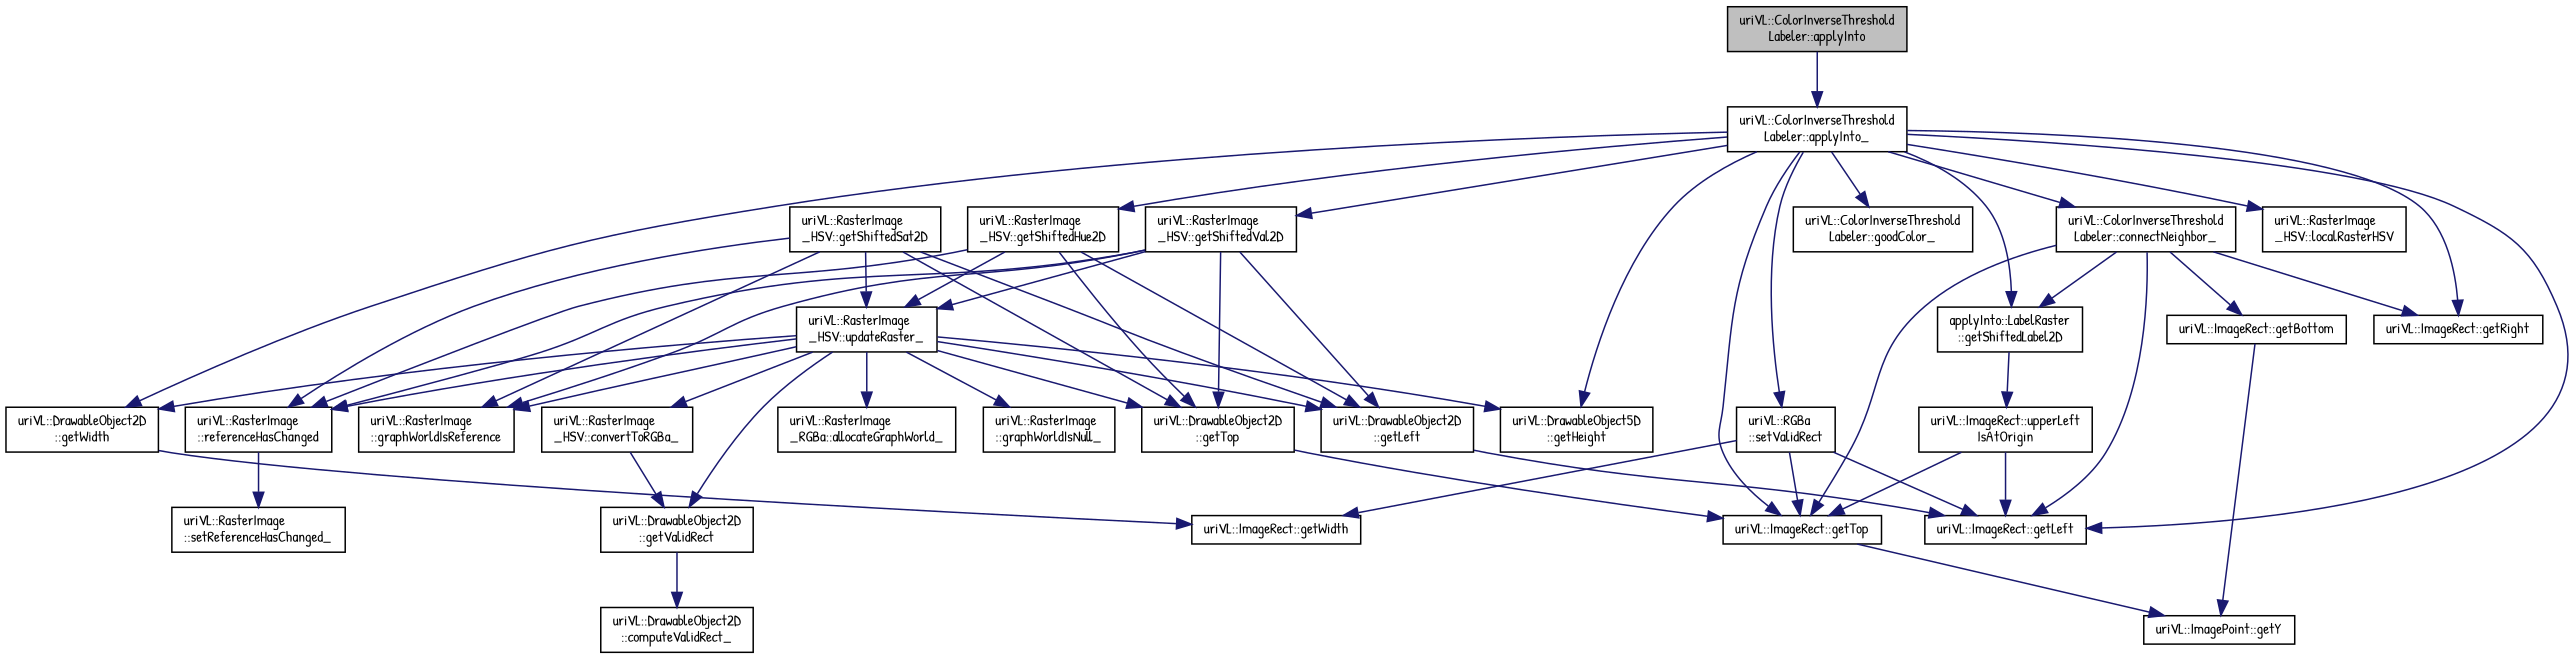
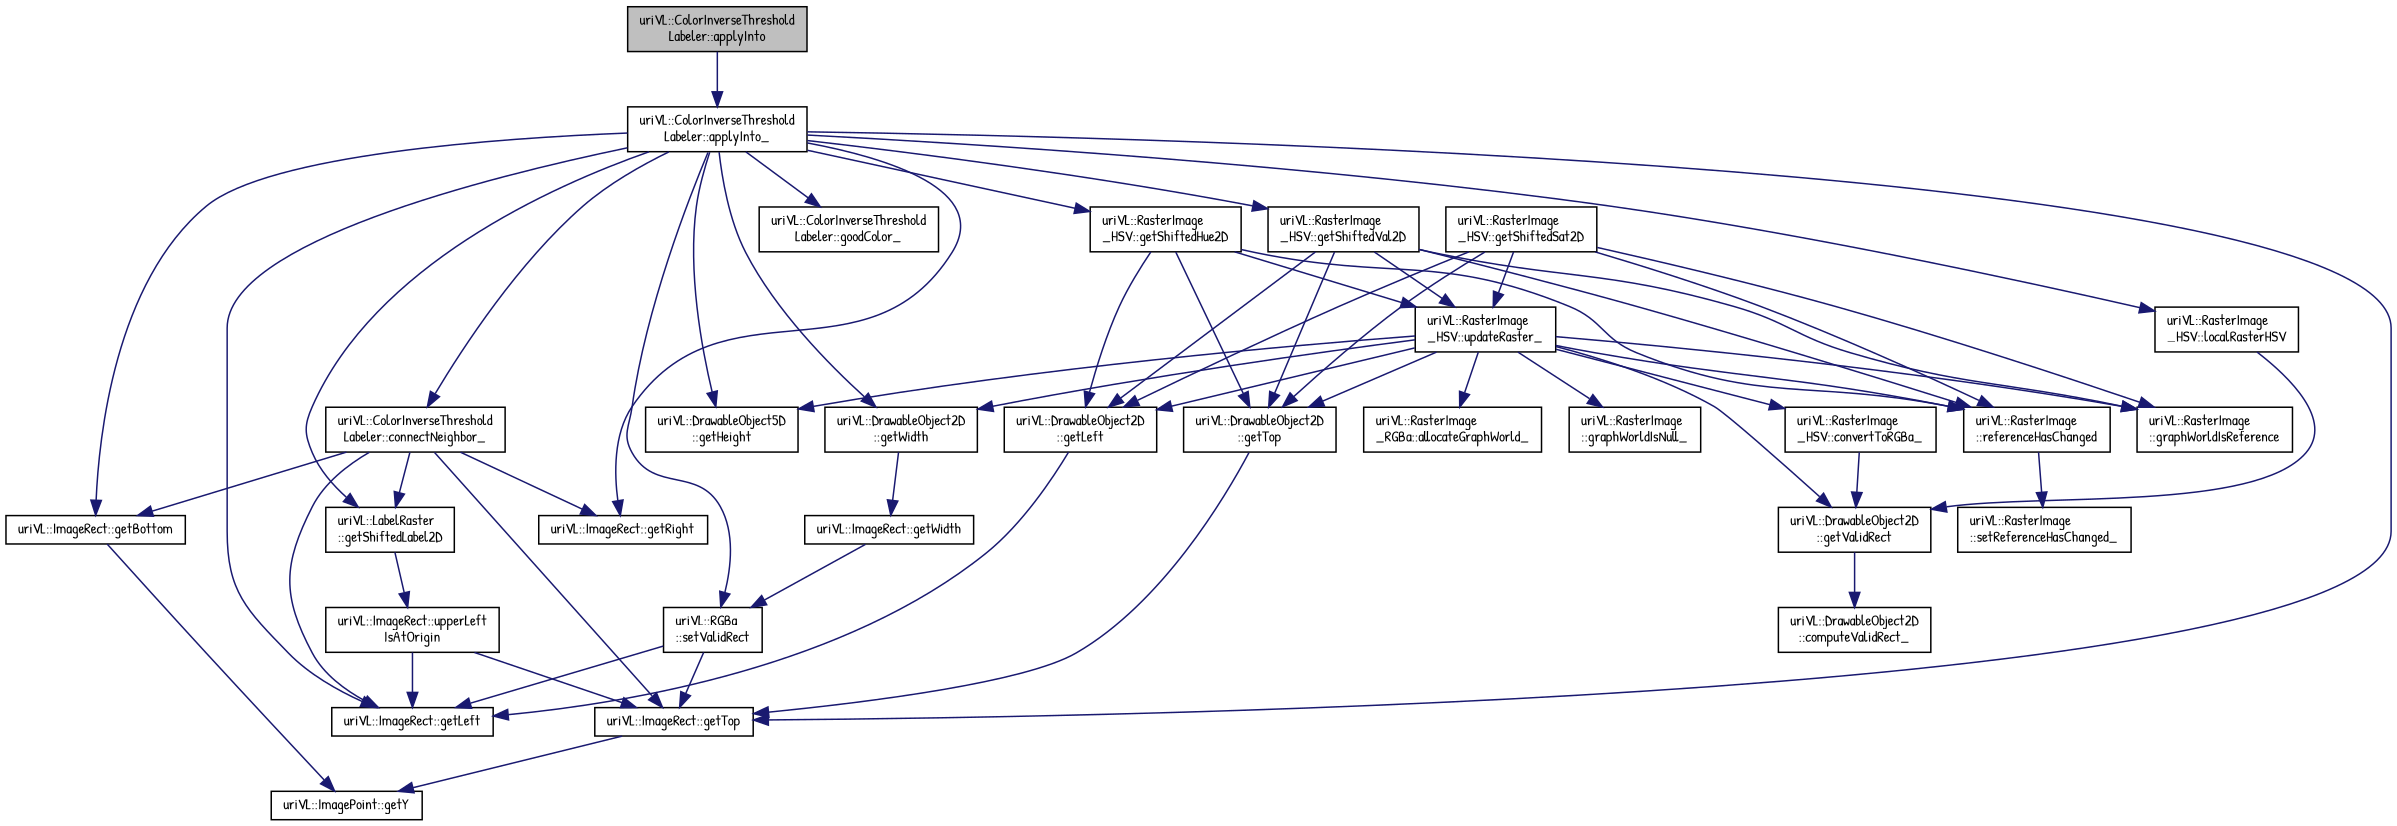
edge "uriVL::ColorInverseThreshold Labeler::applyInto_" -> "uriVL::ImageRect::getBottom": added
node "applyInto::LabelRaster ::getShiftedLabel2D": label "applyInto::LabelRaster ::getShiftedLabel2D" -> "uriVL::LabelRaster ::getShiftedLabel2D"
edge "uriVL::RGBa ::setValidRect" -> "uriVL::ImageRect::getWidth": reversed
edge "uriVL::RasterImage _HSV::localRasterHSV" -> "uriVL::DrawableObject2D ::getValidRect": added
